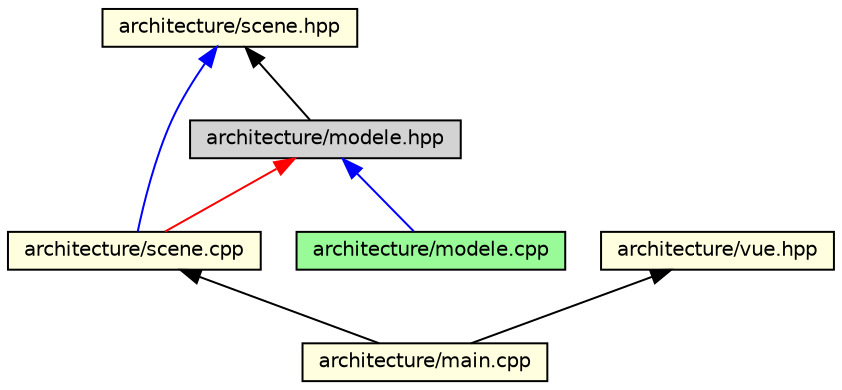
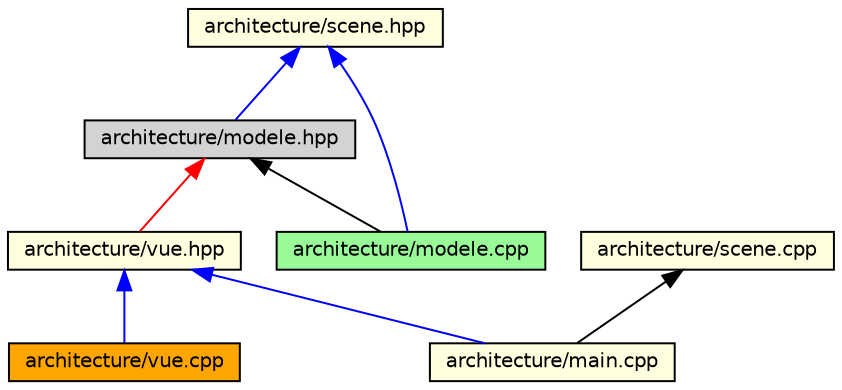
edge "architecture/modele.hpp" -> "architecture/scene.hpp": color black -> blue
edge "architecture/scene.cpp" -> "architecture/scene.hpp": now "architecture/modele.cpp" -> "architecture/scene.hpp"
edge "architecture/scene.cpp" -> "architecture/modele.hpp": now "architecture/vue.hpp" -> "architecture/modele.hpp"
edge "architecture/modele.cpp" -> "architecture/modele.hpp": color blue -> black
edge "architecture/main.cpp" -> "architecture/vue.hpp": color black -> blue
node "architecture/vue.cpp": added
